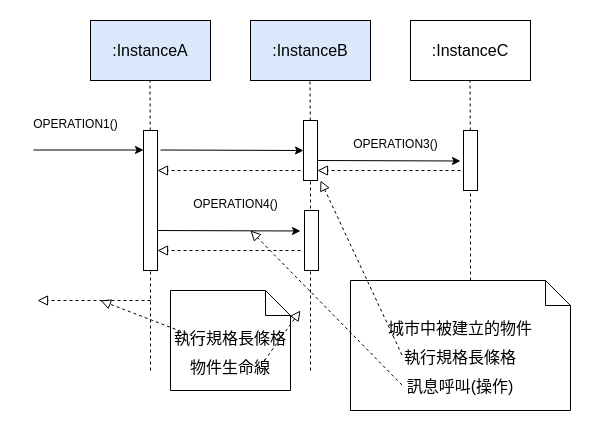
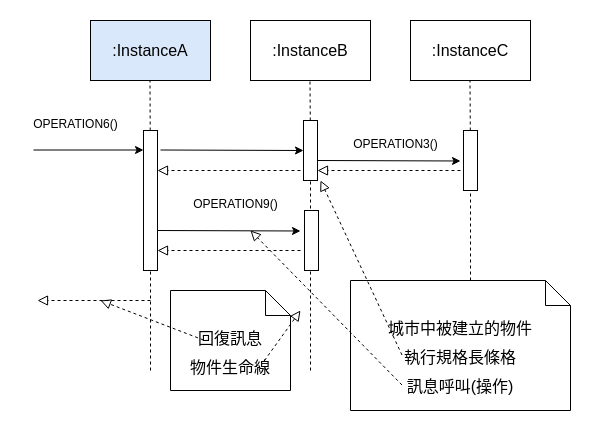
node ":InstanceB": fillcolor #dae8fc -> #ffffff
node "OPERATION1()": label "OPERATION1()" -> "OPERATION6()"
node "OPERATION4()": label "OPERATION4()" -> "OPERATION9()"
node "執行規格長條格 物件生命線": label "執行規格長條格 物件生命線" -> "回復訊息 物件生命線"
